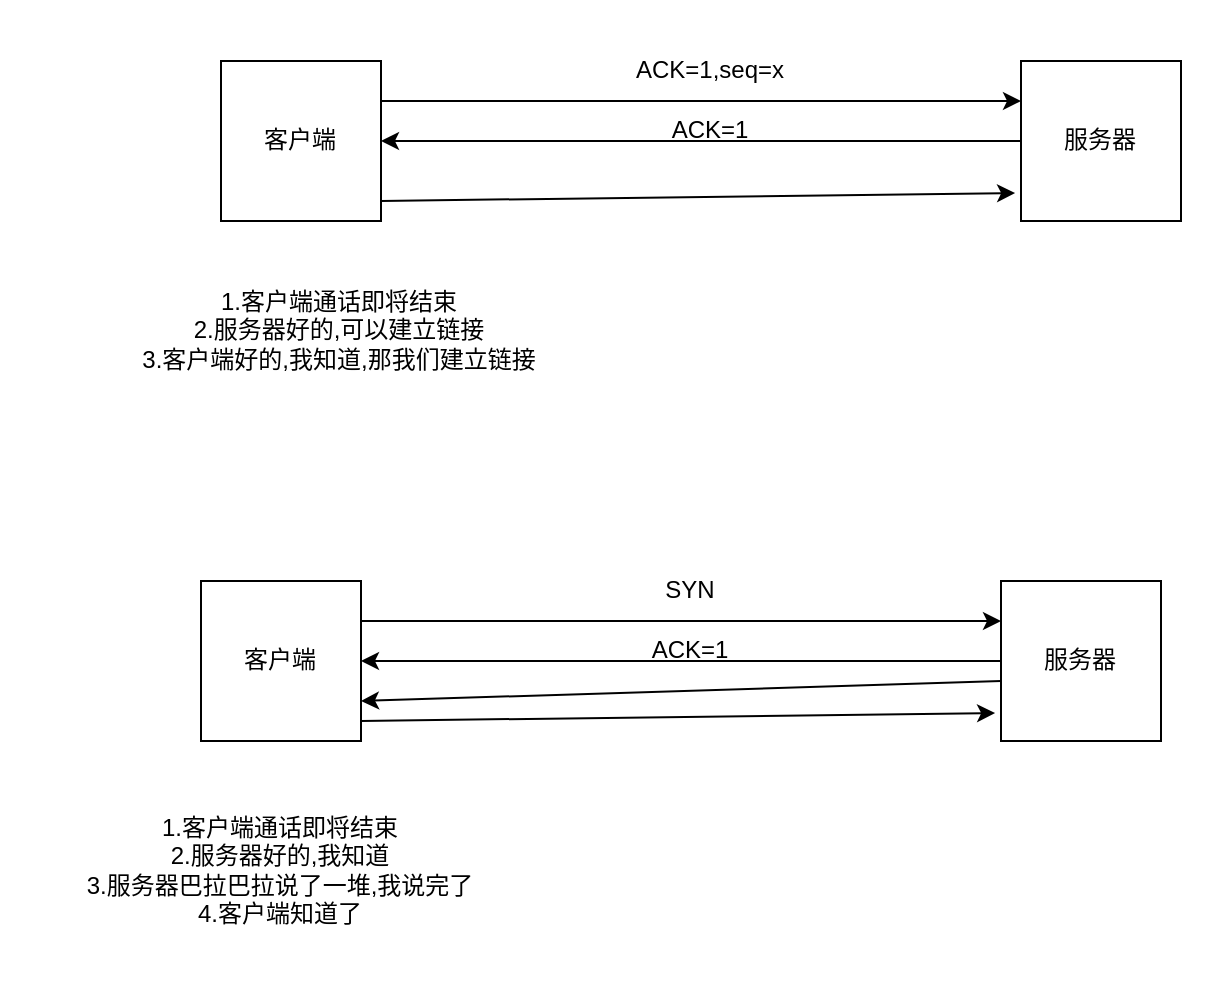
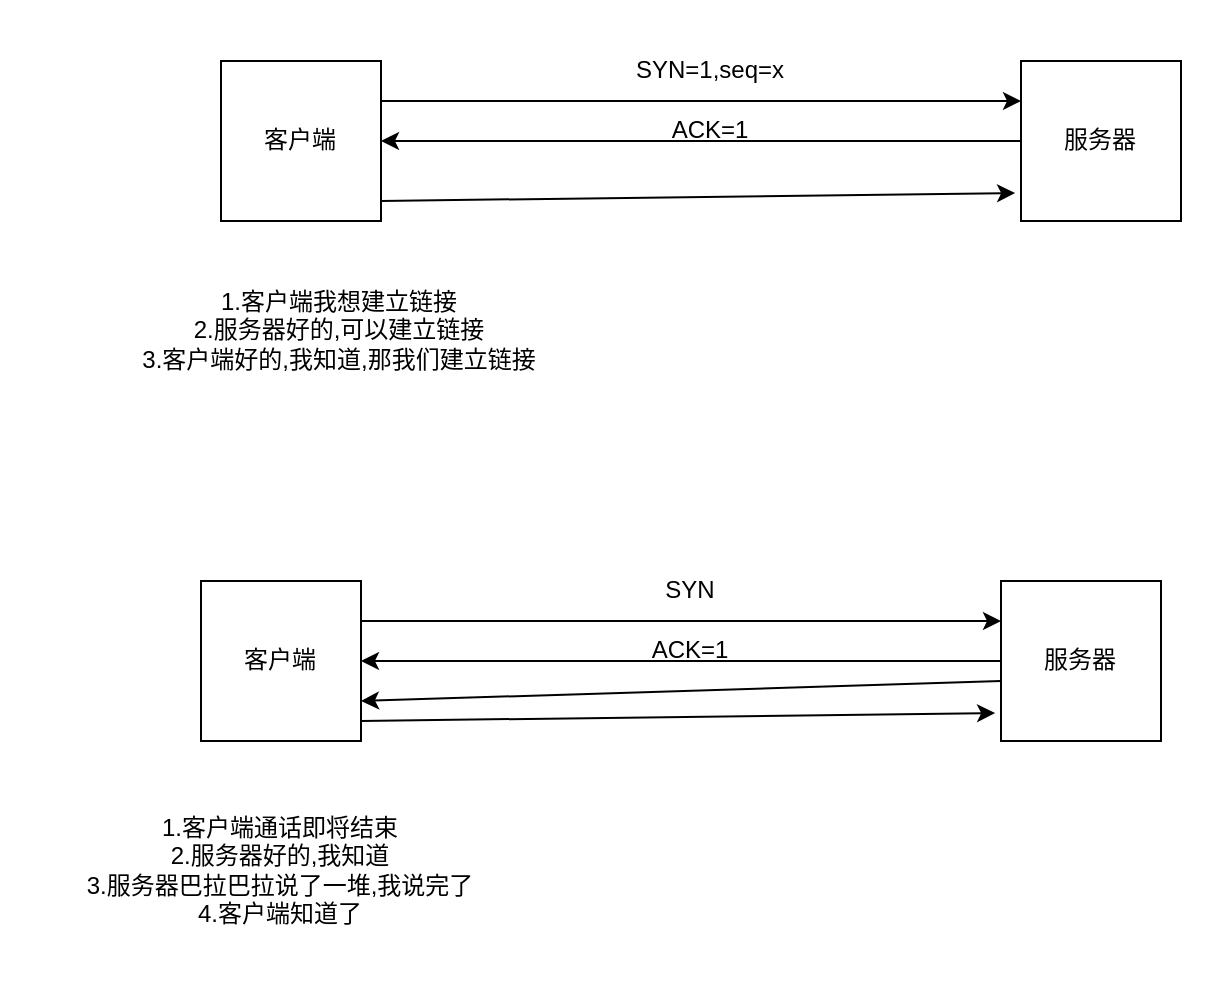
node "ACK=1,seq=x": label "ACK=1,seq=x" -> "SYN=1,seq=x"
node "1.客户端通话即将结束 2.服务器好的,可以建立链接 3.客户端好的,我知道,那我们建立链接": label "1.客户端通话即将结束 2.服务器好的,可以建立链接 3.客户端好的,我知道,那我们建立链接" -> "1.客户端我想建立链接 2.服务器好的,可以建立链接 3.客户端好的,我知道,那我们建立链接"
